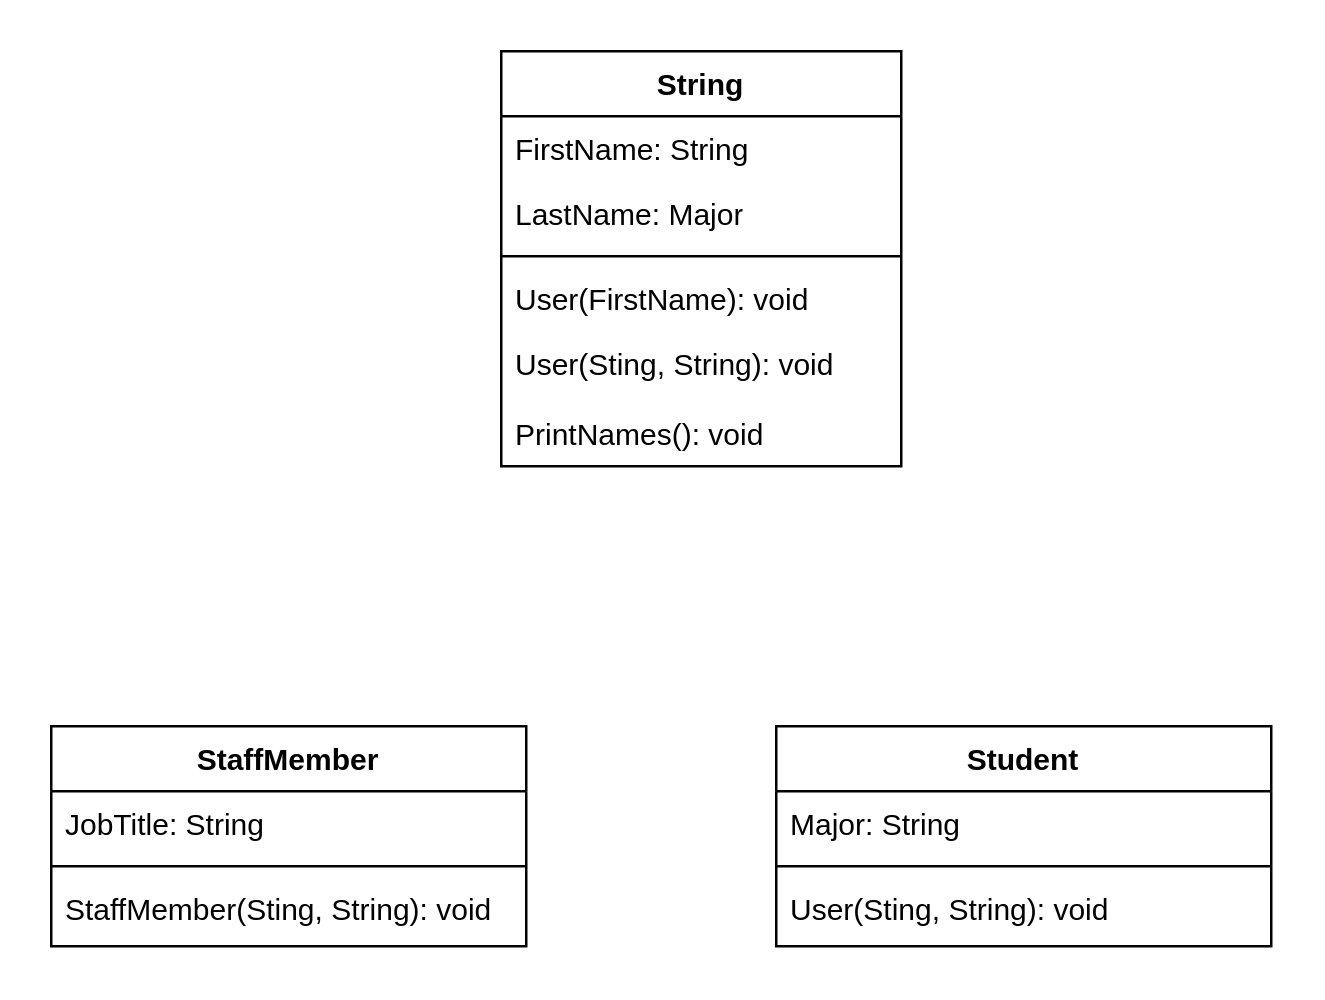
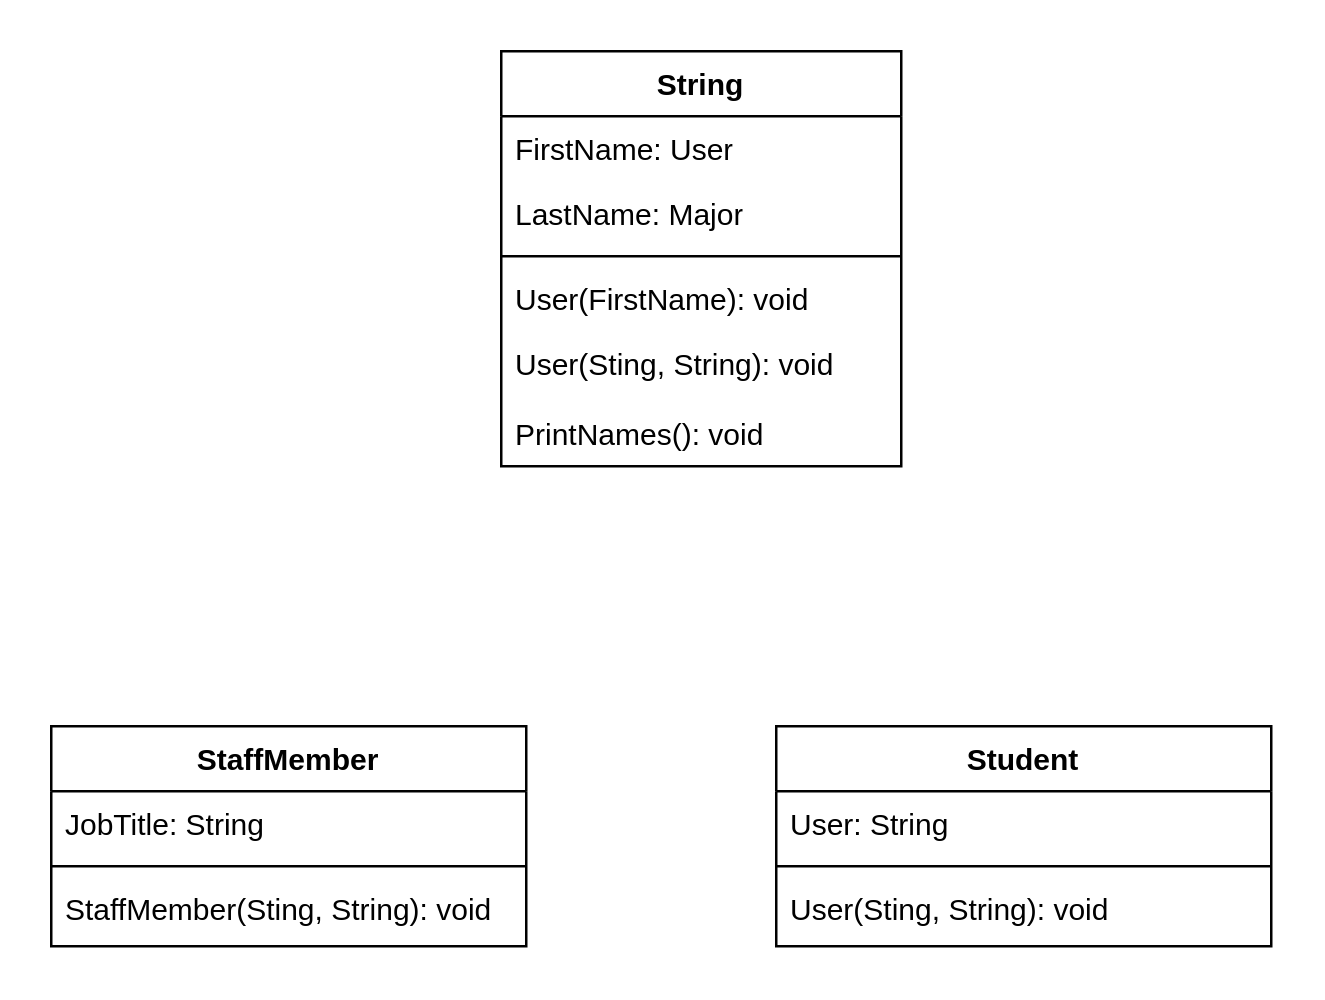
node "FirstName: String": label "FirstName: String" -> "FirstName: User"
node "Major: String": label "Major: String" -> "User: String"
